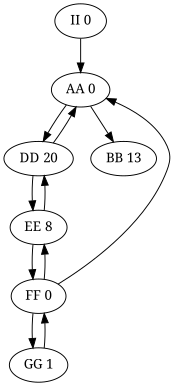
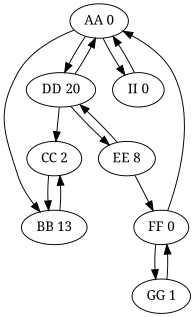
edge "AA 0" -> "II 0": added
node "CC 2": added
edge "FF 0" -> "EE 8": removed
